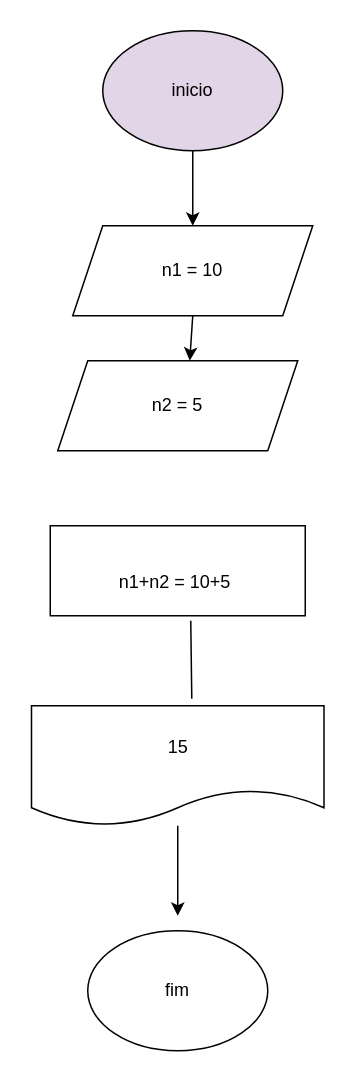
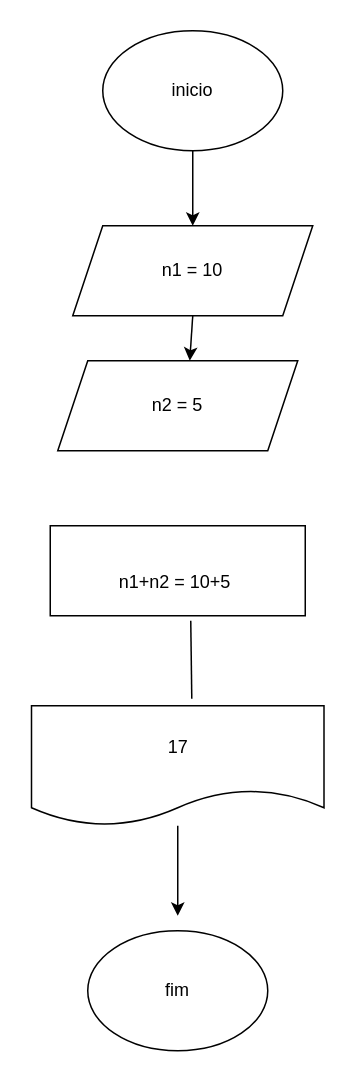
node "inicio": fillcolor #e1d5e7 -> #ffffff
node "15": label "15" -> "17"
